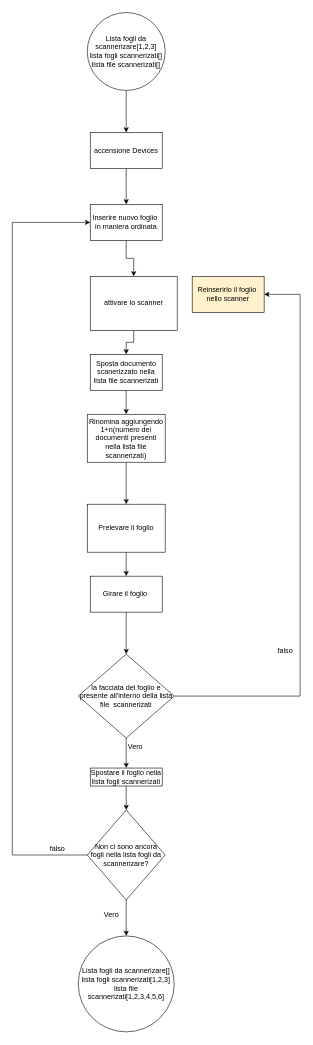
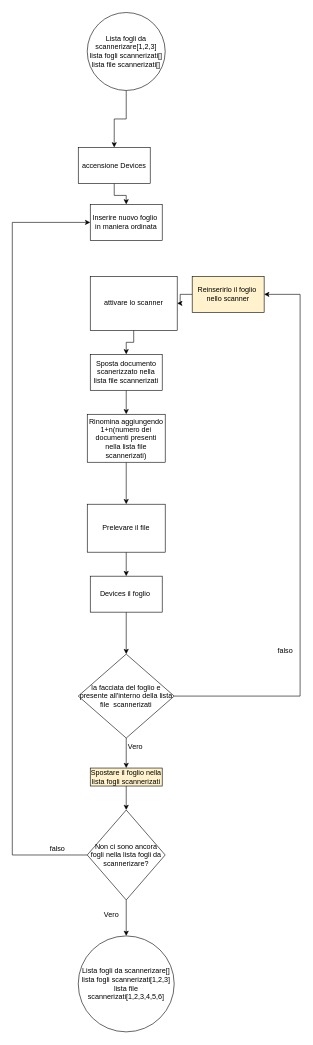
node "accensione Devices": moved (126, 150) -> (114, 165)
edge "Inserire nuovo foglio in maniera ordinata" -> "attivare lo scanner": removed
edge "Reinserirlo il foglio nello scanner" -> "attivare lo scanner": added
node "Prelevare il foglio": label "Prelevare il foglio" -> "Prelevare il file"
node "Girare il foglio": label "Girare il foglio" -> "Devices il foglio"
node "Spostare il foglio nella lista fogli scannerizati": fillcolor #ffffff -> #fff2cc
